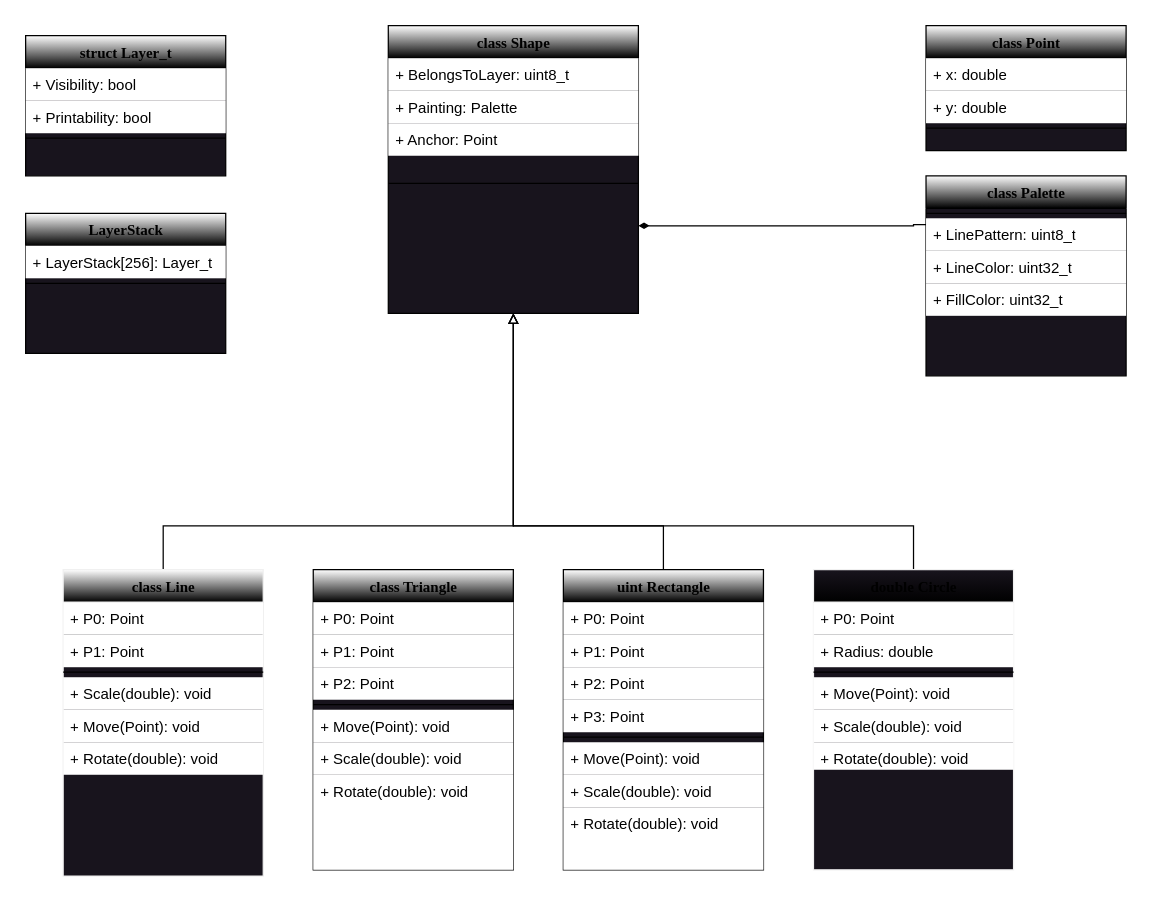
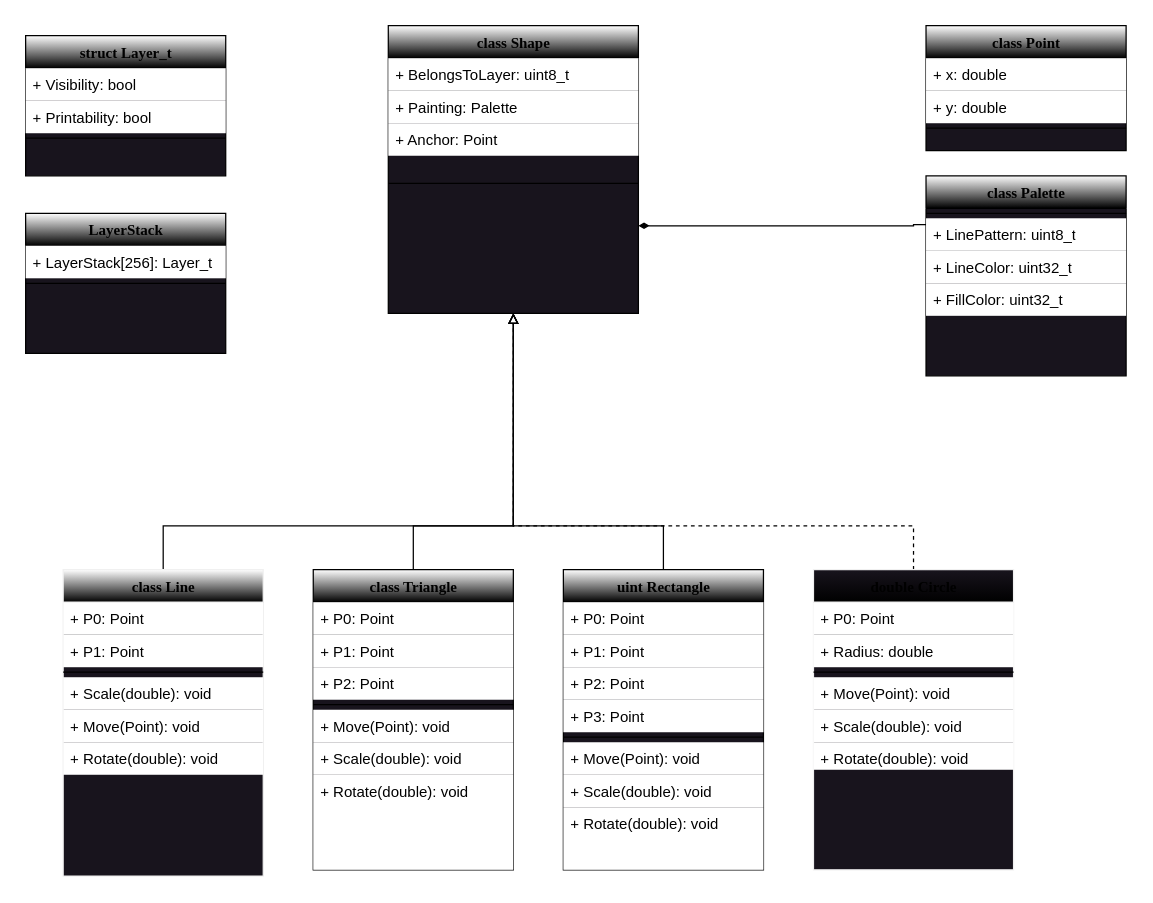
edge "double Circle" -> "class Shape": style solid -> dashed
edge "class Triangle" -> "class Shape": added
